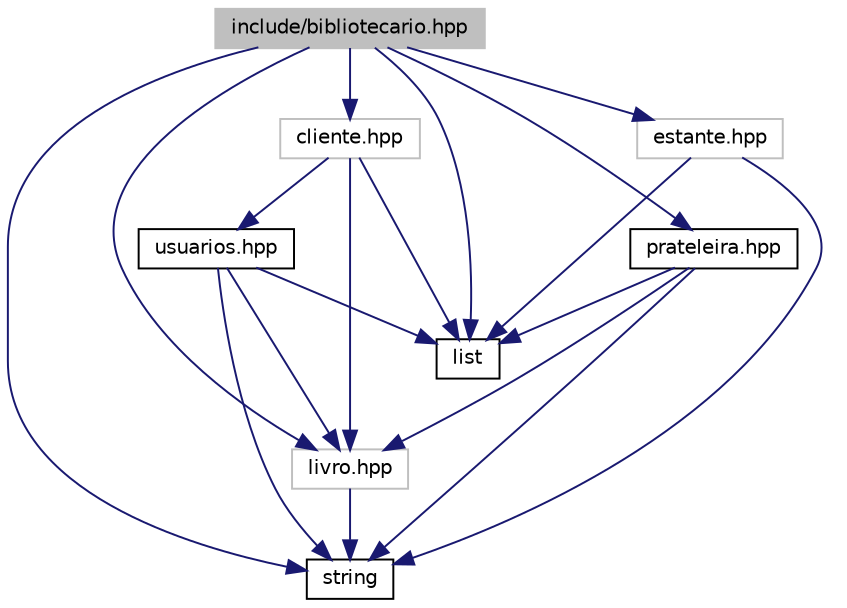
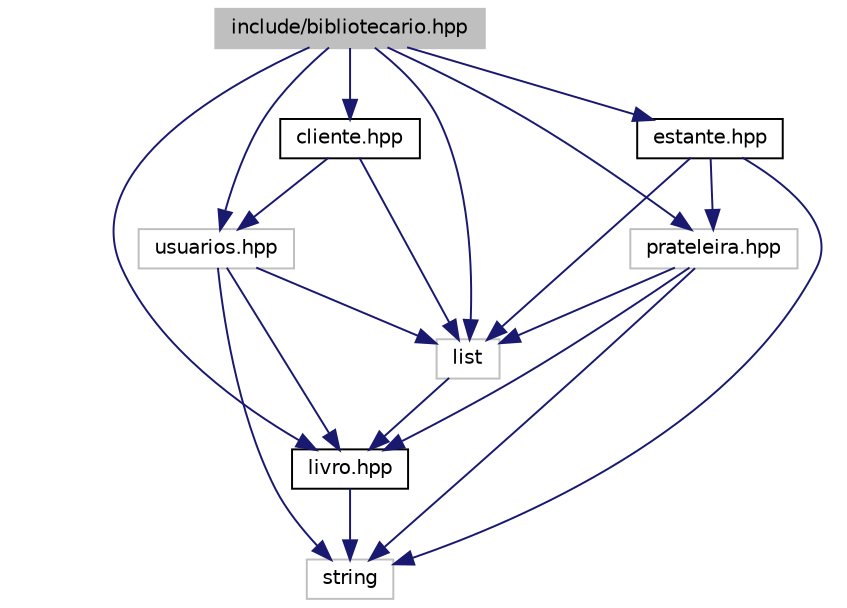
node "cliente.hpp": color grey75 -> black
node "estante.hpp": color grey75 -> black
edge "estante.hpp" -> "prateleira.hpp": added
node "usuarios.hpp": color black -> grey75
node "prateleira.hpp": color black -> grey75
edge "cliente.hpp" -> "livro.hpp": now "list" -> "livro.hpp"
edge "include/bibliotecario.hpp" -> "string": now "include/bibliotecario.hpp" -> "usuarios.hpp"
node "list": color black -> grey75
node "livro.hpp": color grey75 -> black
node "string": color black -> grey75
